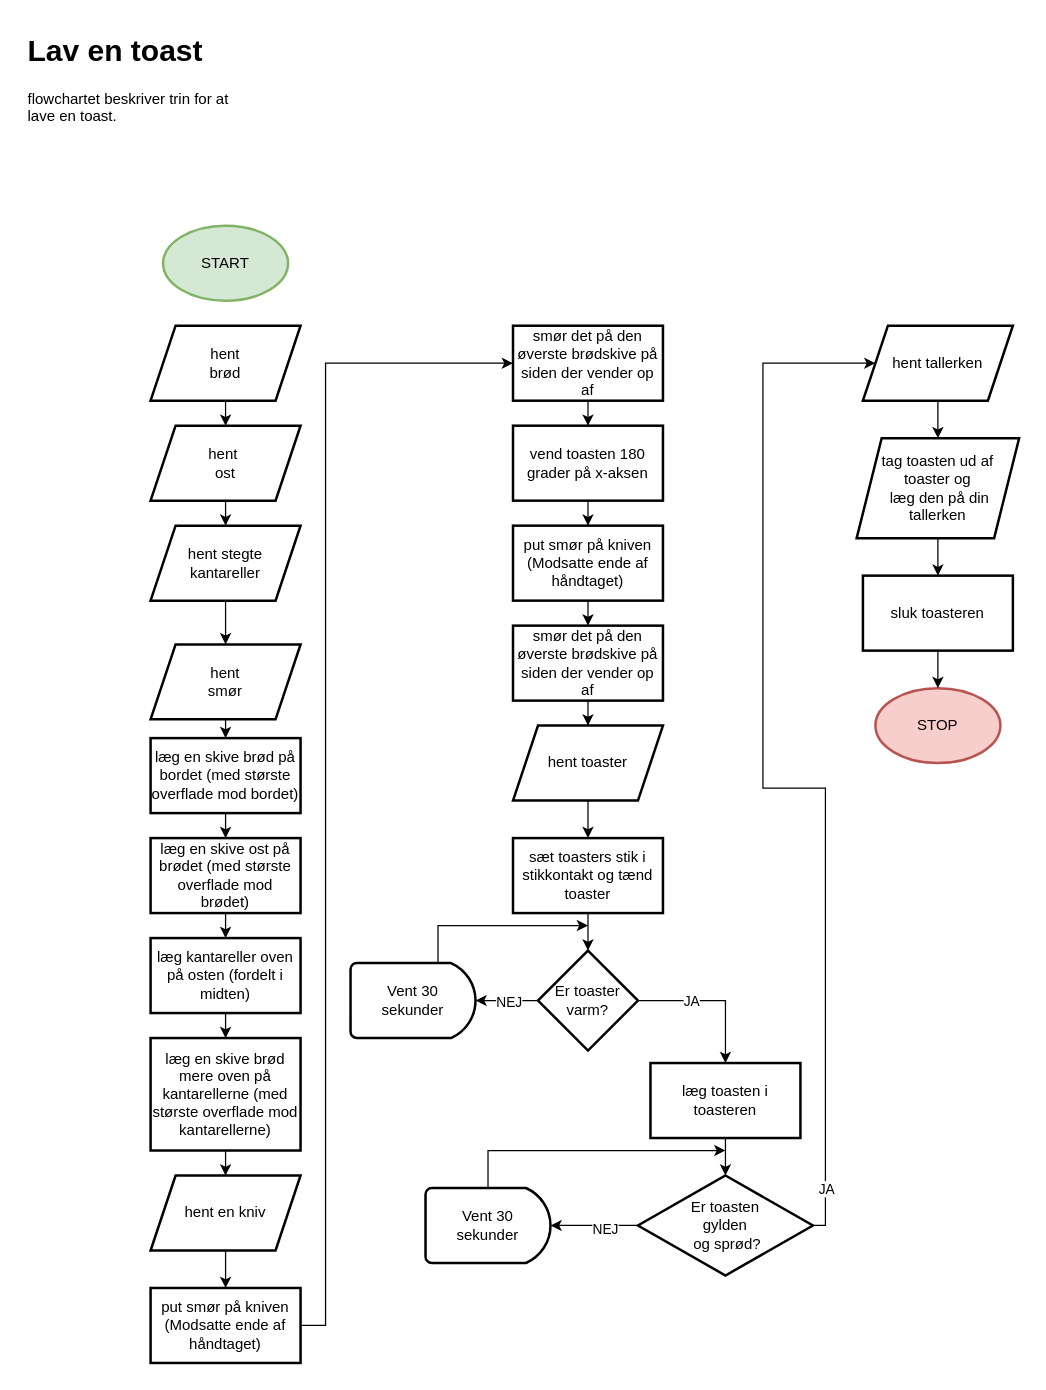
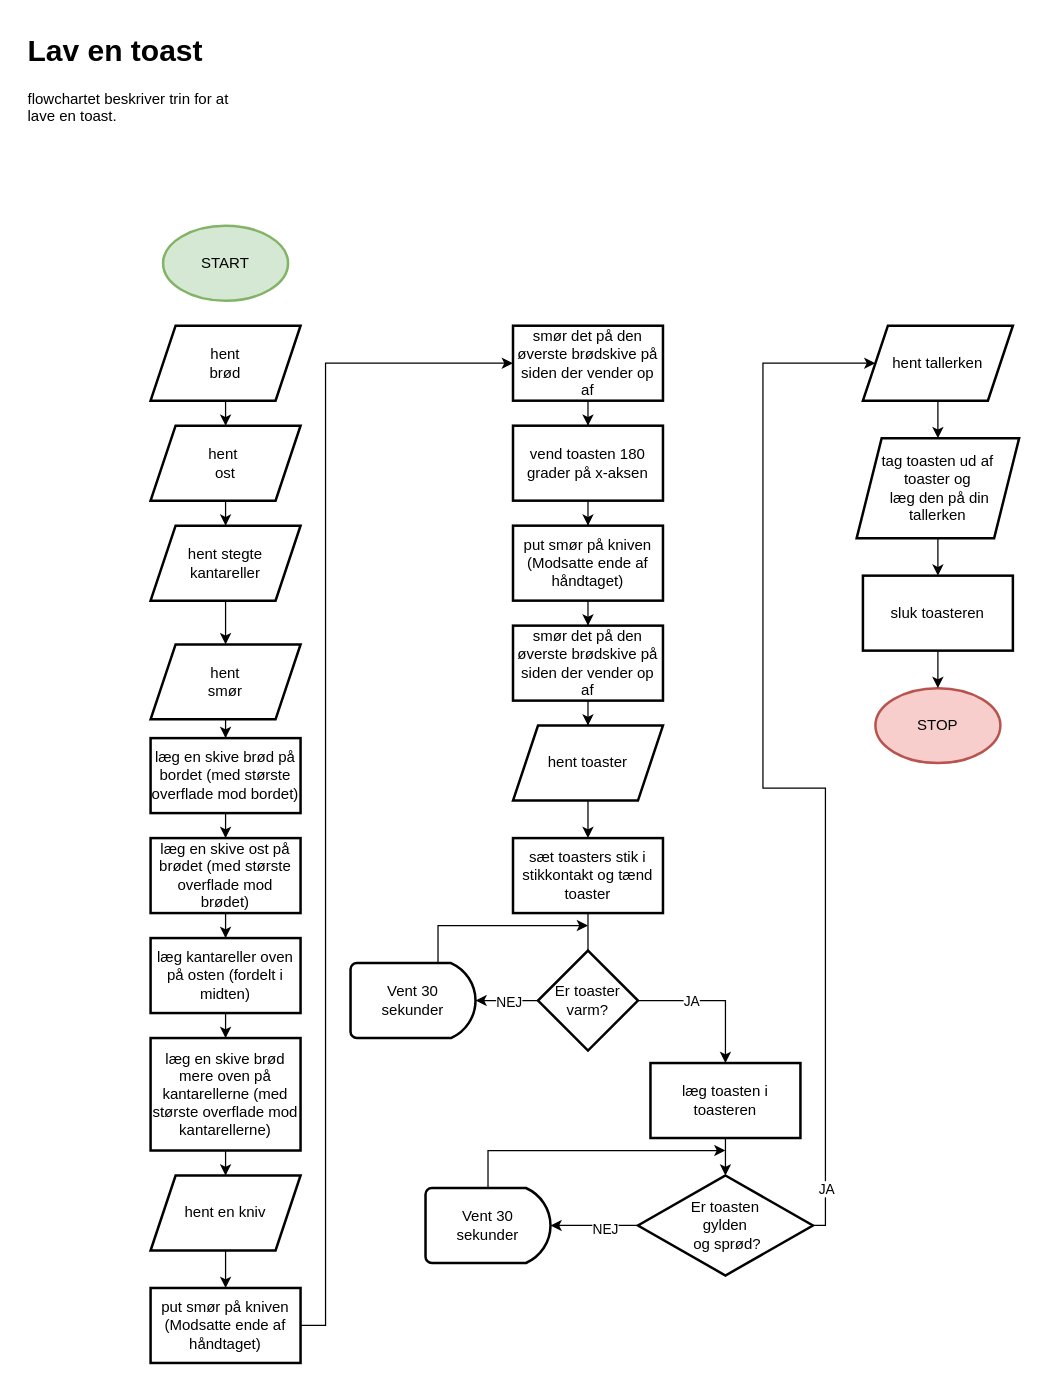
edge "sæt toasters stik i stikkontakt og tænd toaster" -> "Er toaster varm?": arrowhead classic -> none
